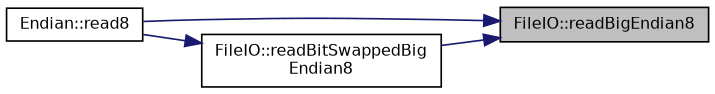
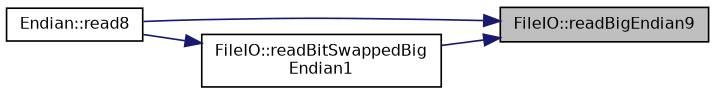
node "FileIO::readBigEndian8": label "FileIO::readBigEndian8" -> "FileIO::readBigEndian9"
node "FileIO::readBitSwappedBig Endian8": label "FileIO::readBitSwappedBig Endian8" -> "FileIO::readBitSwappedBig Endian1"
